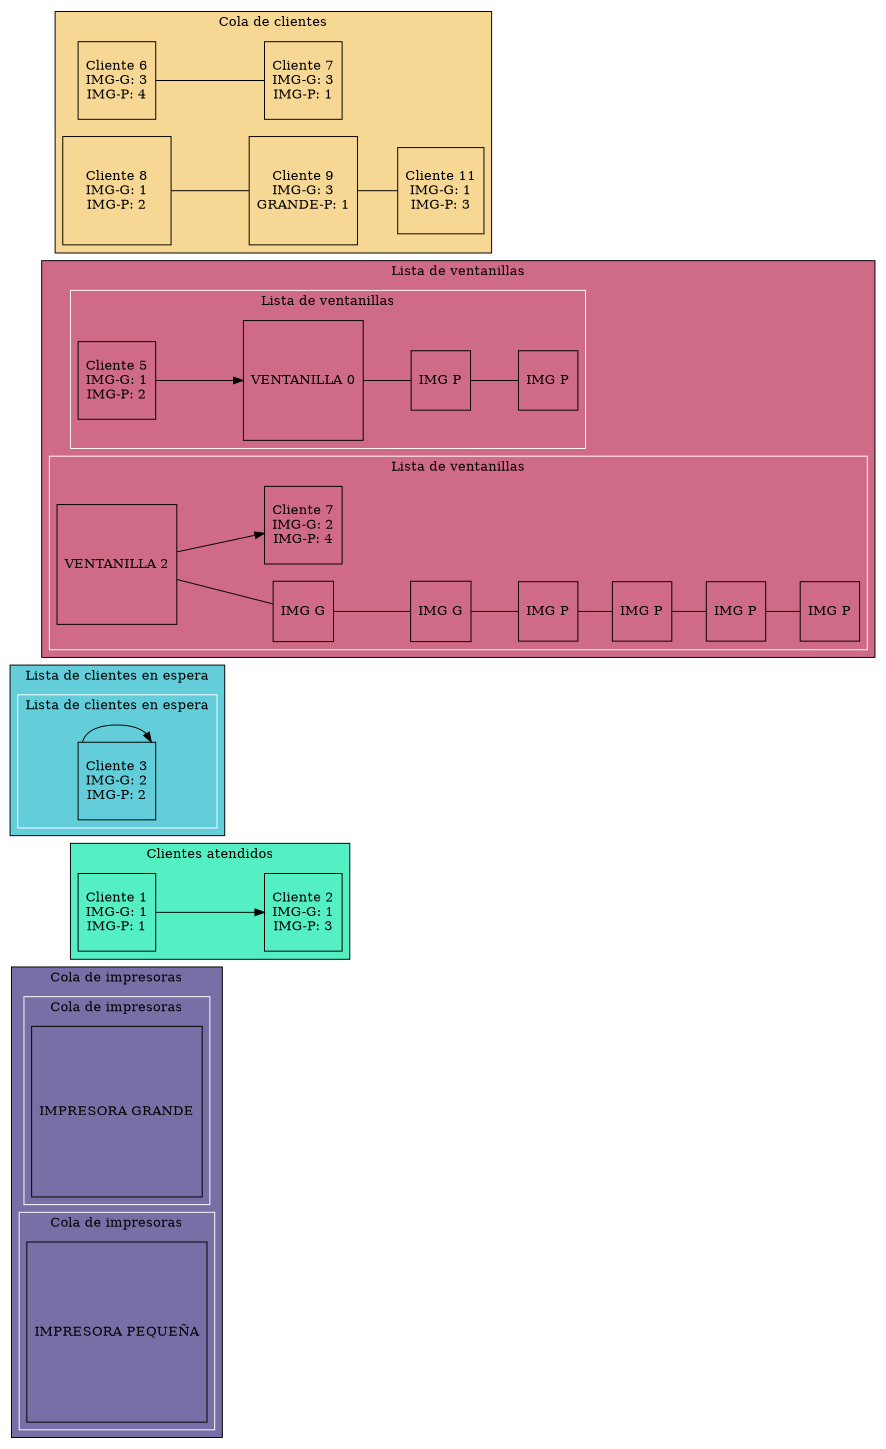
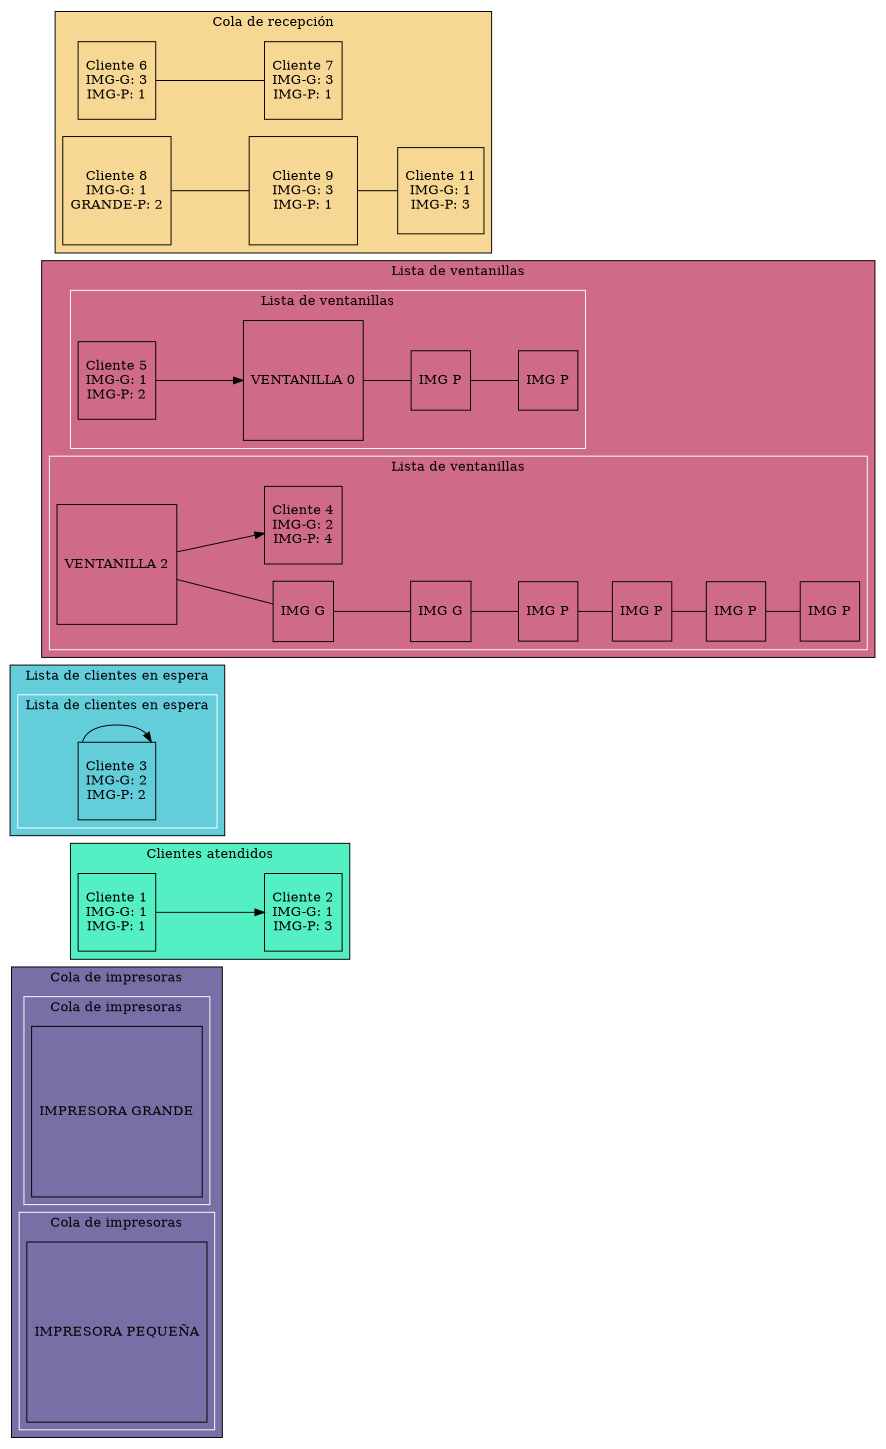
cluster "Cola de clientes": label "Cola de clientes" -> "Cola de recepción"
node "Cliente 6 IMG-G: 3 IMG-P: 4": label "Cliente 6 IMG-G: 3 IMG-P: 4" -> "Cliente 6 IMG-G: 3 IMG-P: 1"
node "Cliente 8 IMG-G: 1 IMG-P: 2": label "Cliente 8 IMG-G: 1 IMG-P: 2" -> "Cliente 8 IMG-G: 1 GRANDE-P: 2"
node "Cliente 9 IMG-G: 3 GRANDE-P: 1": label "Cliente 9 IMG-G: 3 GRANDE-P: 1" -> "Cliente 9 IMG-G: 3 IMG-P: 1"
node "Cliente 7 IMG-G: 2 IMG-P: 4": label "Cliente 7 IMG-G: 2 IMG-P: 4" -> "Cliente 4 IMG-G: 2 IMG-P: 4"
